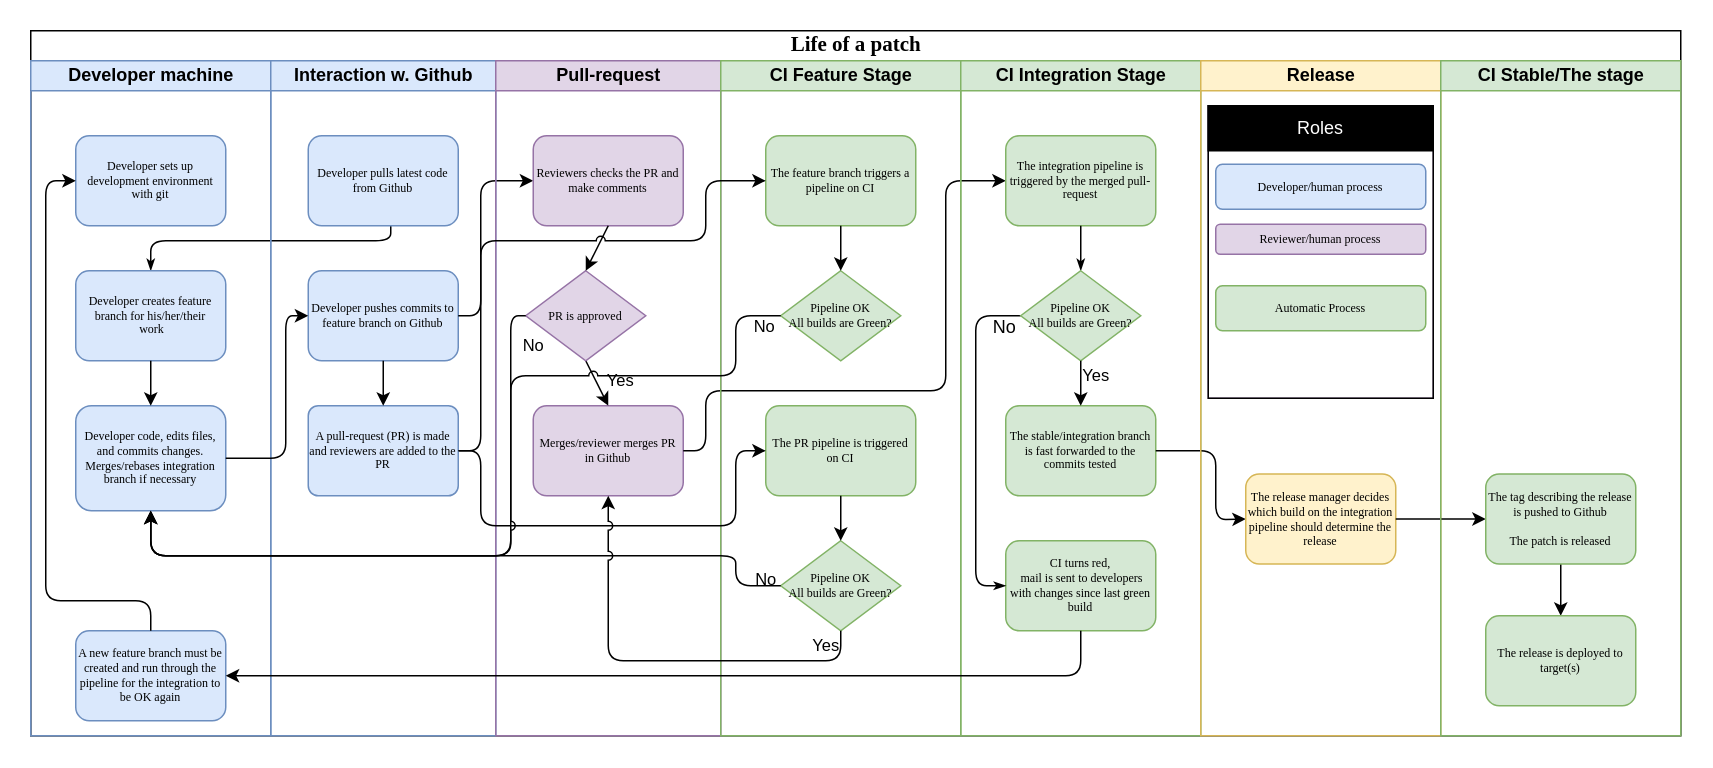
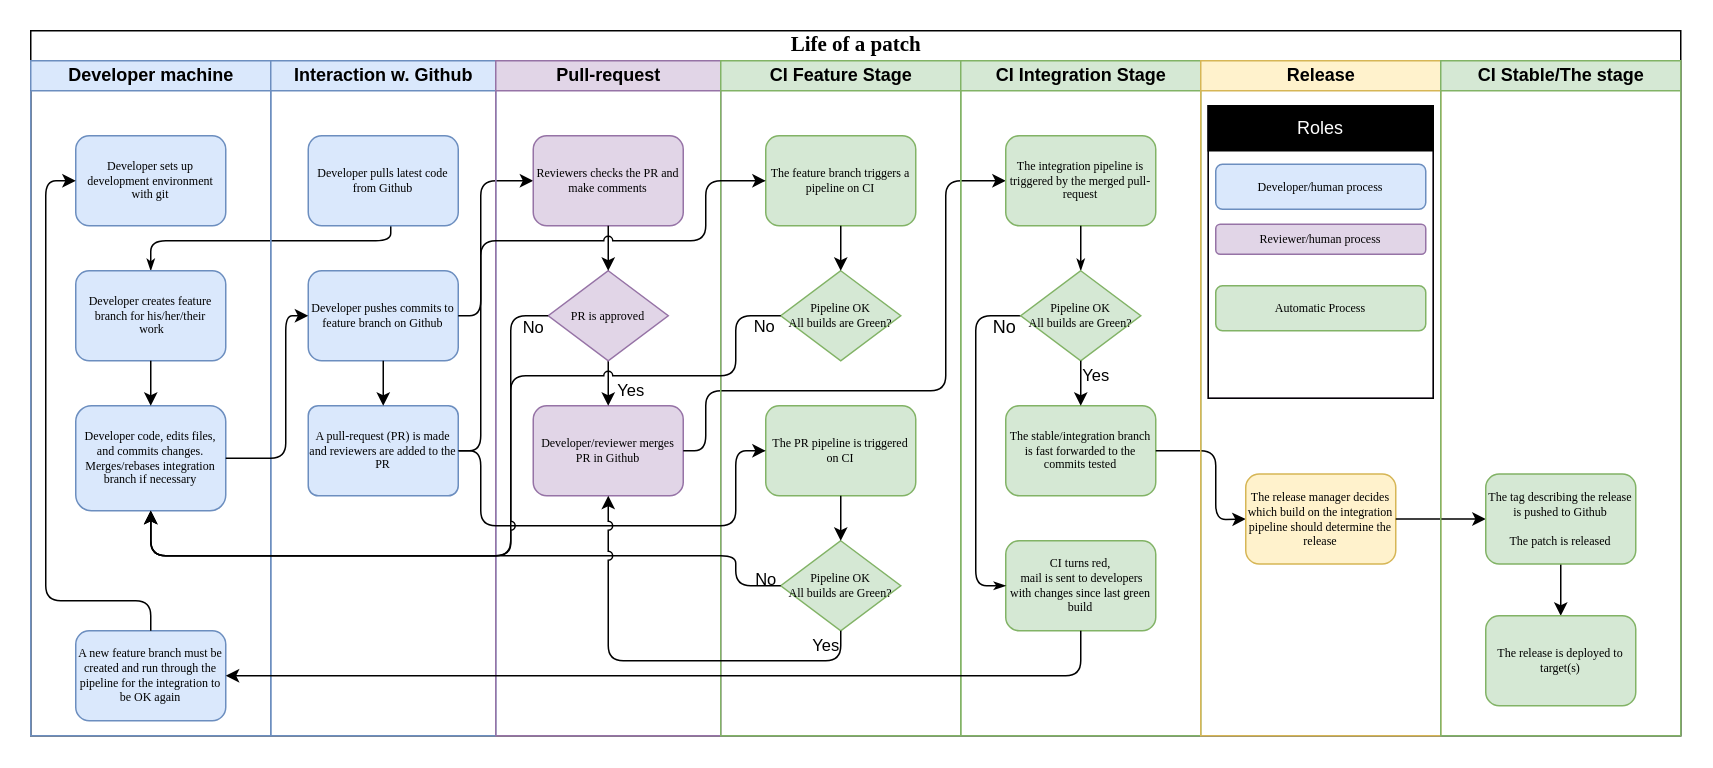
node "PR is approved": moved (586, 316) -> (608, 316)
node "Merges/reviewer merges PR in Github": label "Merges/reviewer merges PR in Github" -> "Developer/reviewer merges PR in Github"
